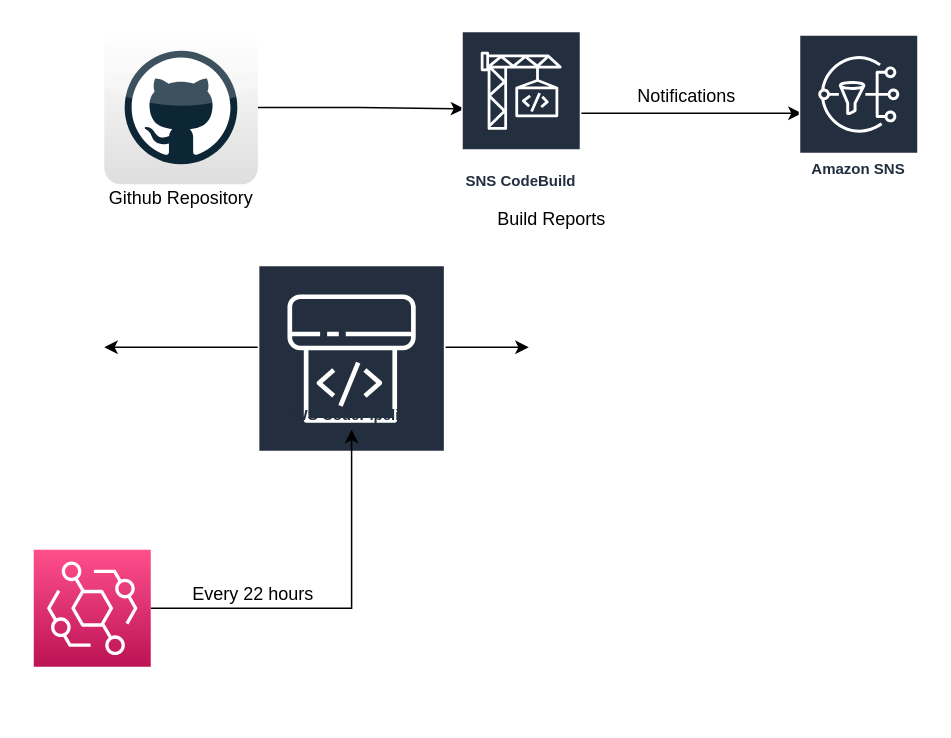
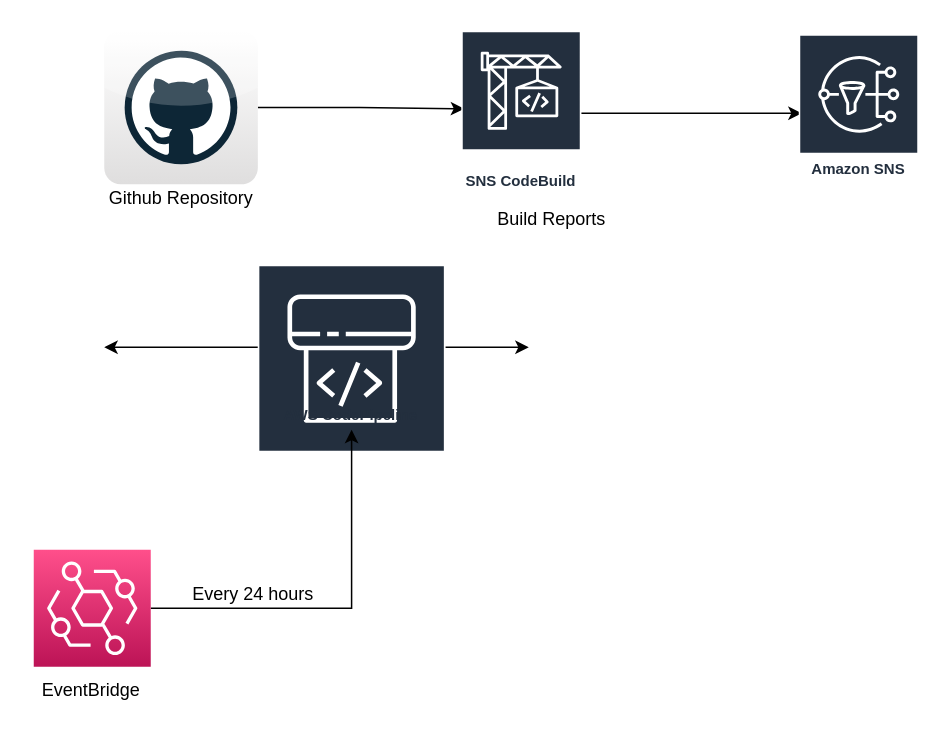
node "Notifications": removed
node "Every 22 hours": label "Every 22 hours" -> "Every 24 hours"
node "EventBridge": added
